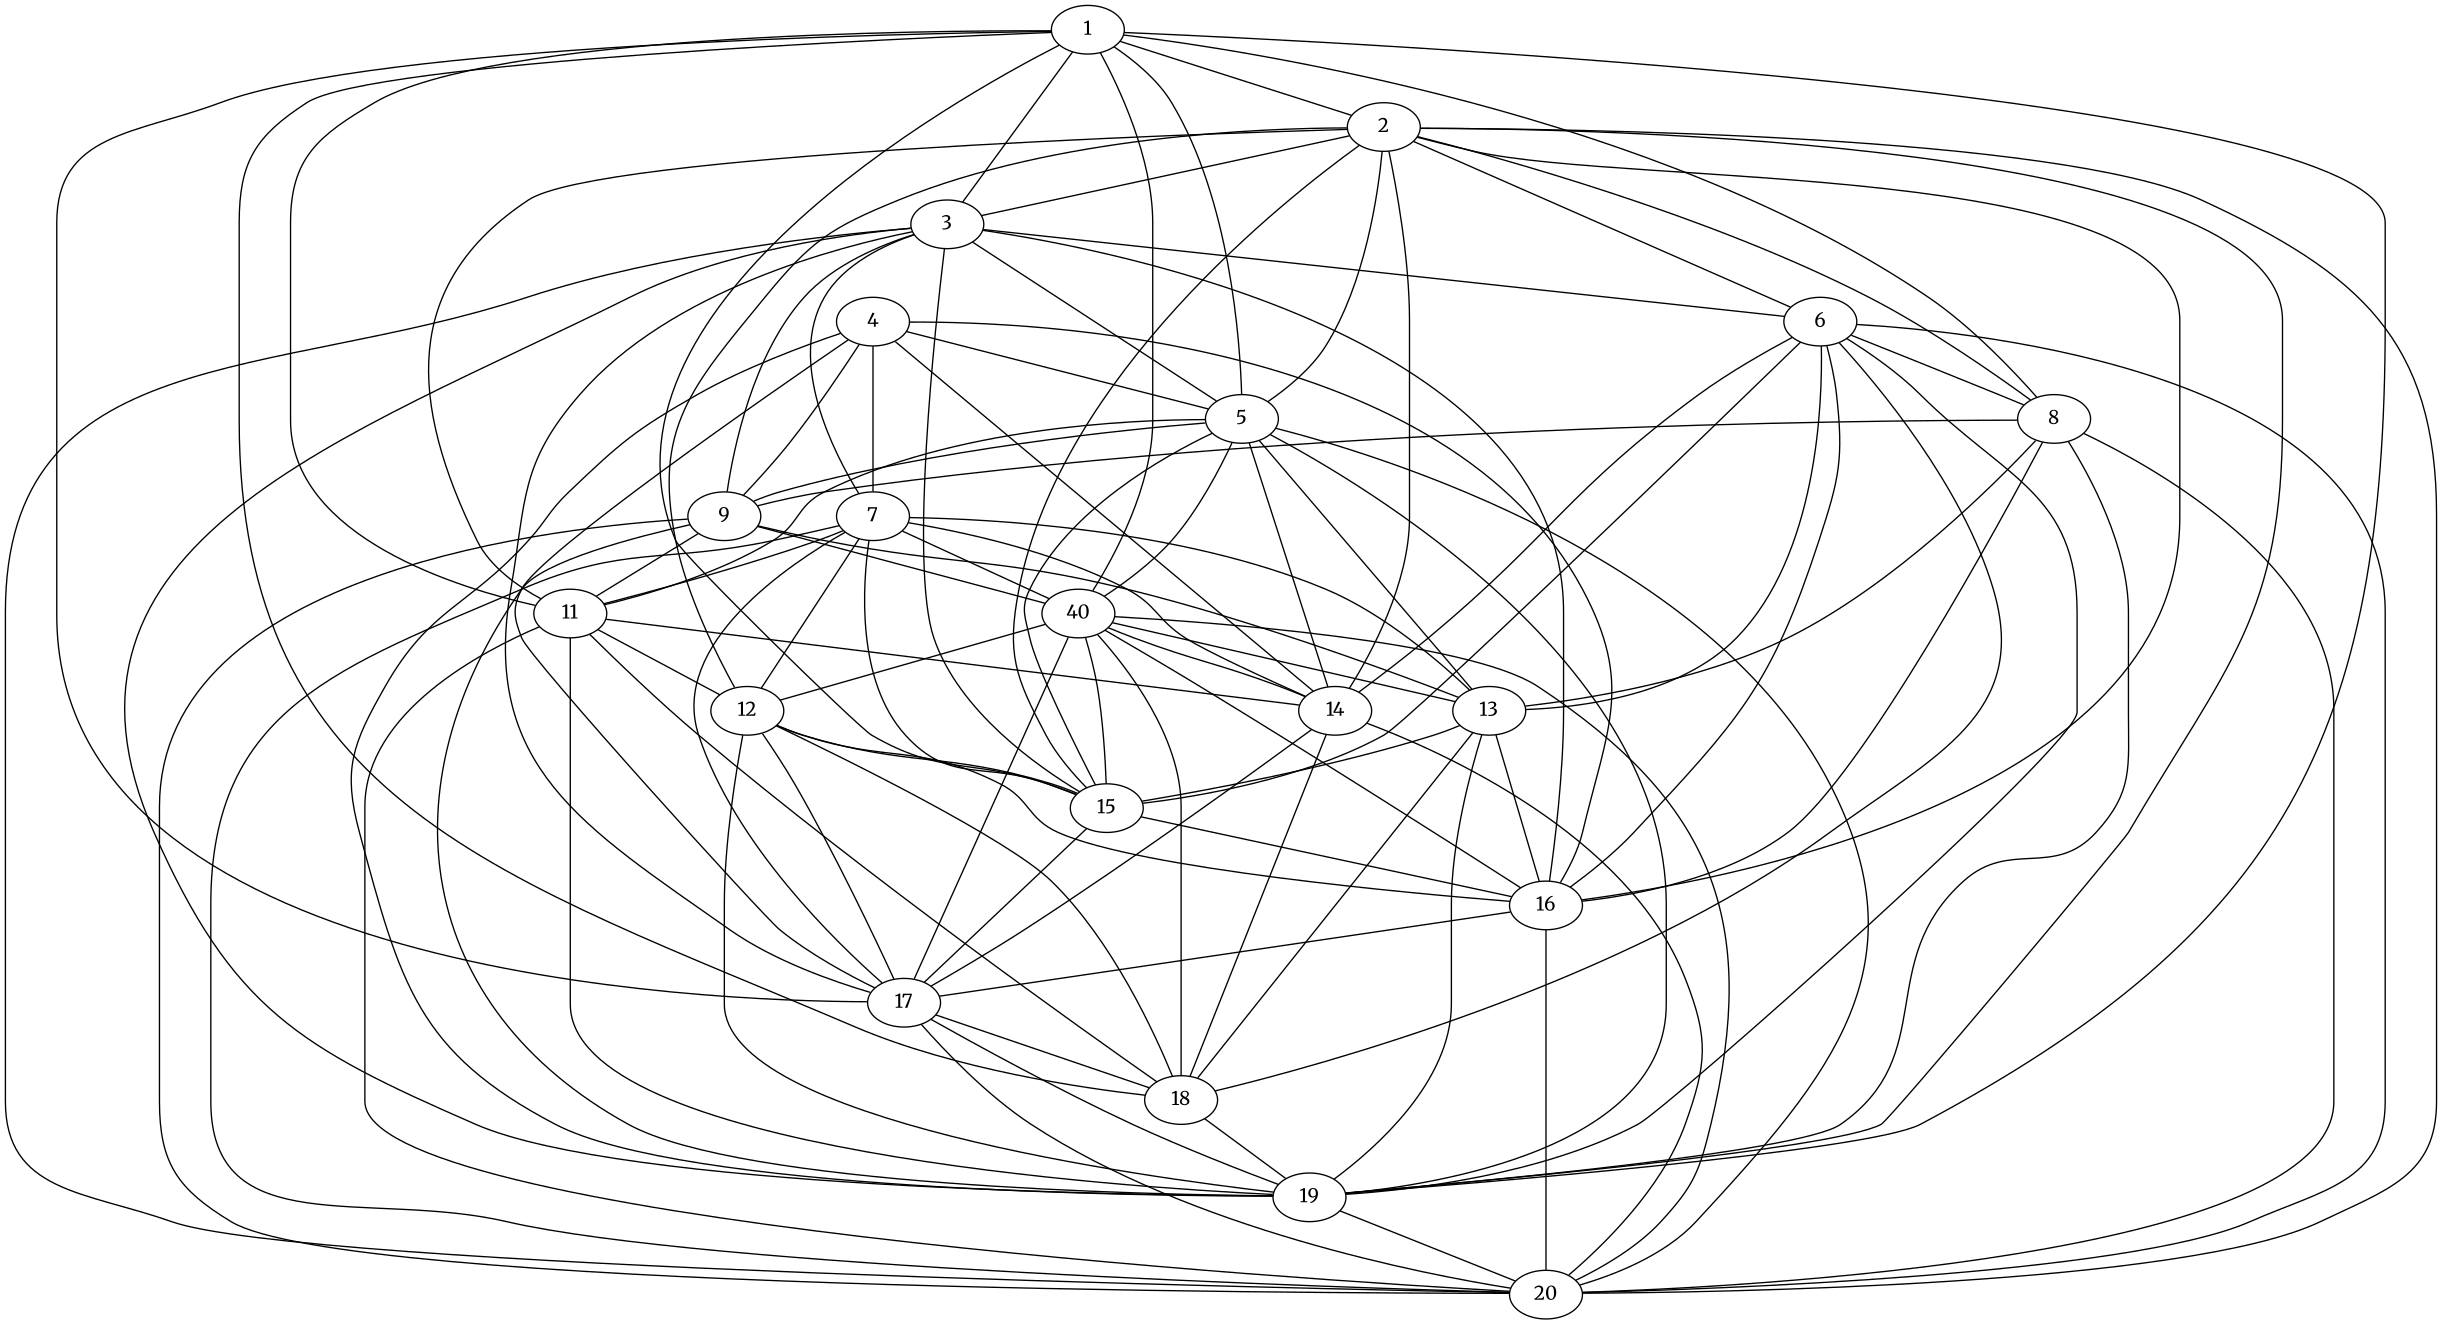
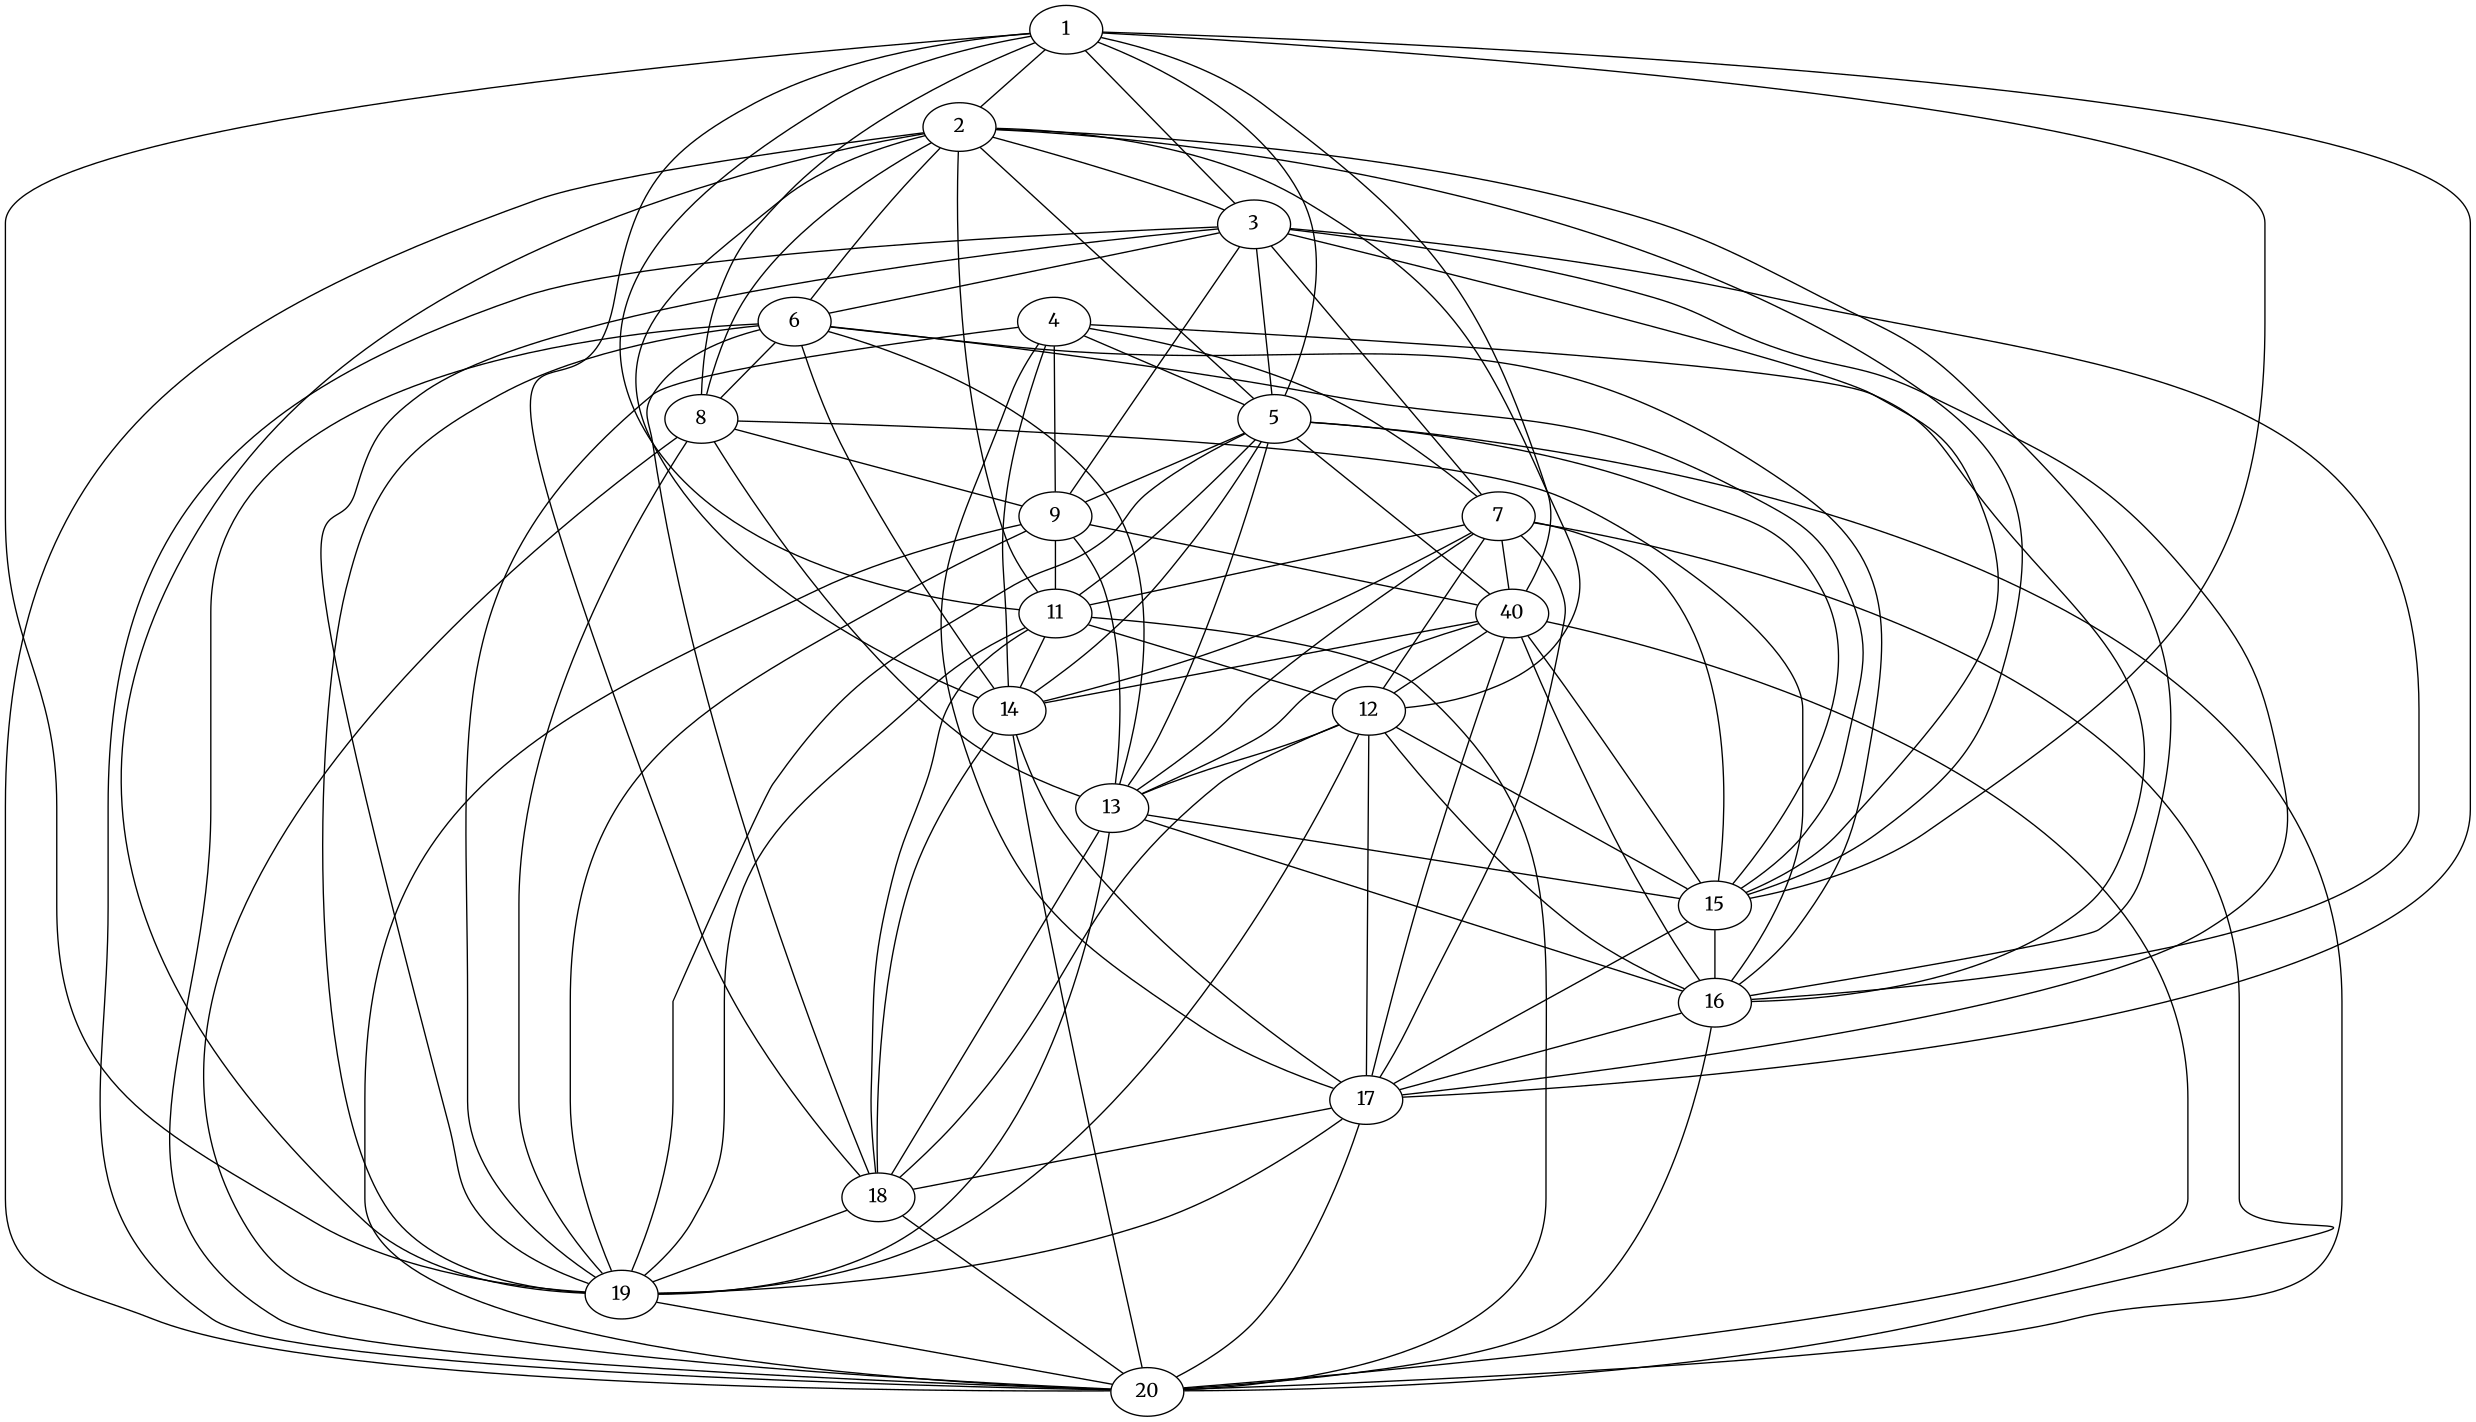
edge "12" -- "13": added
edge "40" -- "18": now "20" -- "18"
